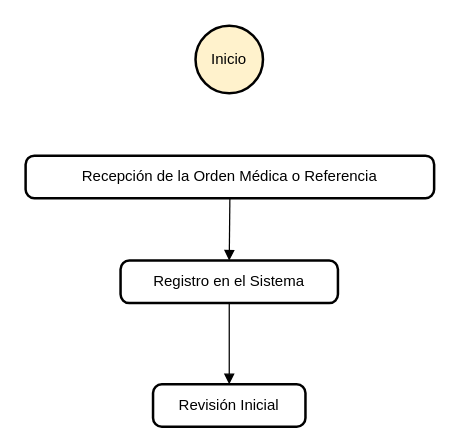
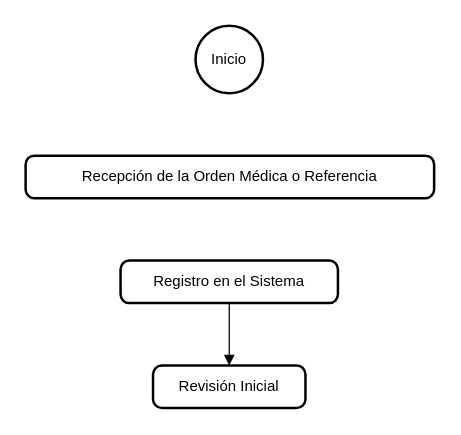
node "Inicio": fillcolor #fff2cc -> #ffffff
edge "Recepción de la Orden Médica o Referencia" -> "Registro en el Sistema": removed
node "Revisión Inicial": moved (229, 406) -> (229, 387)
